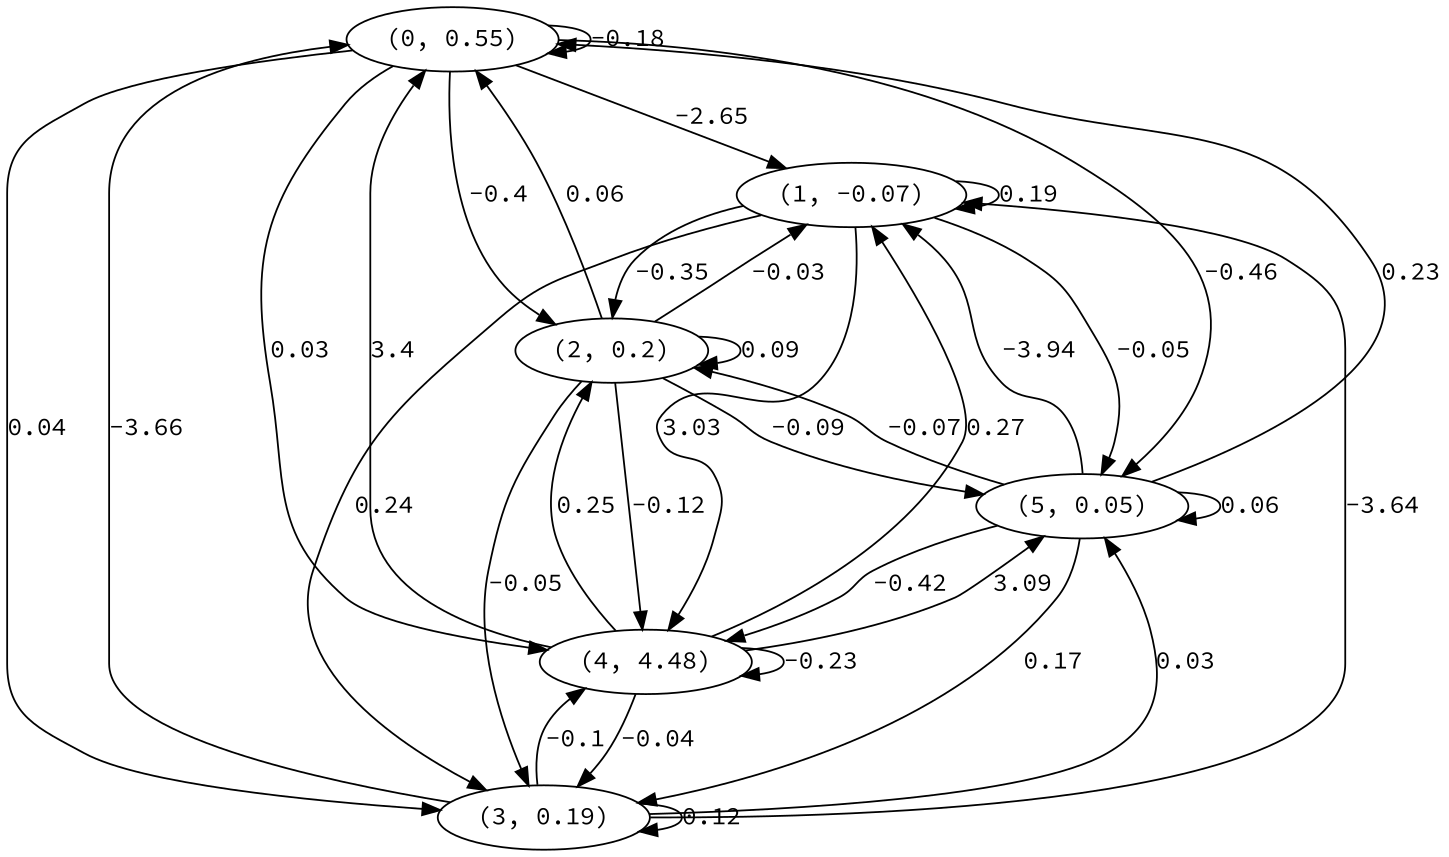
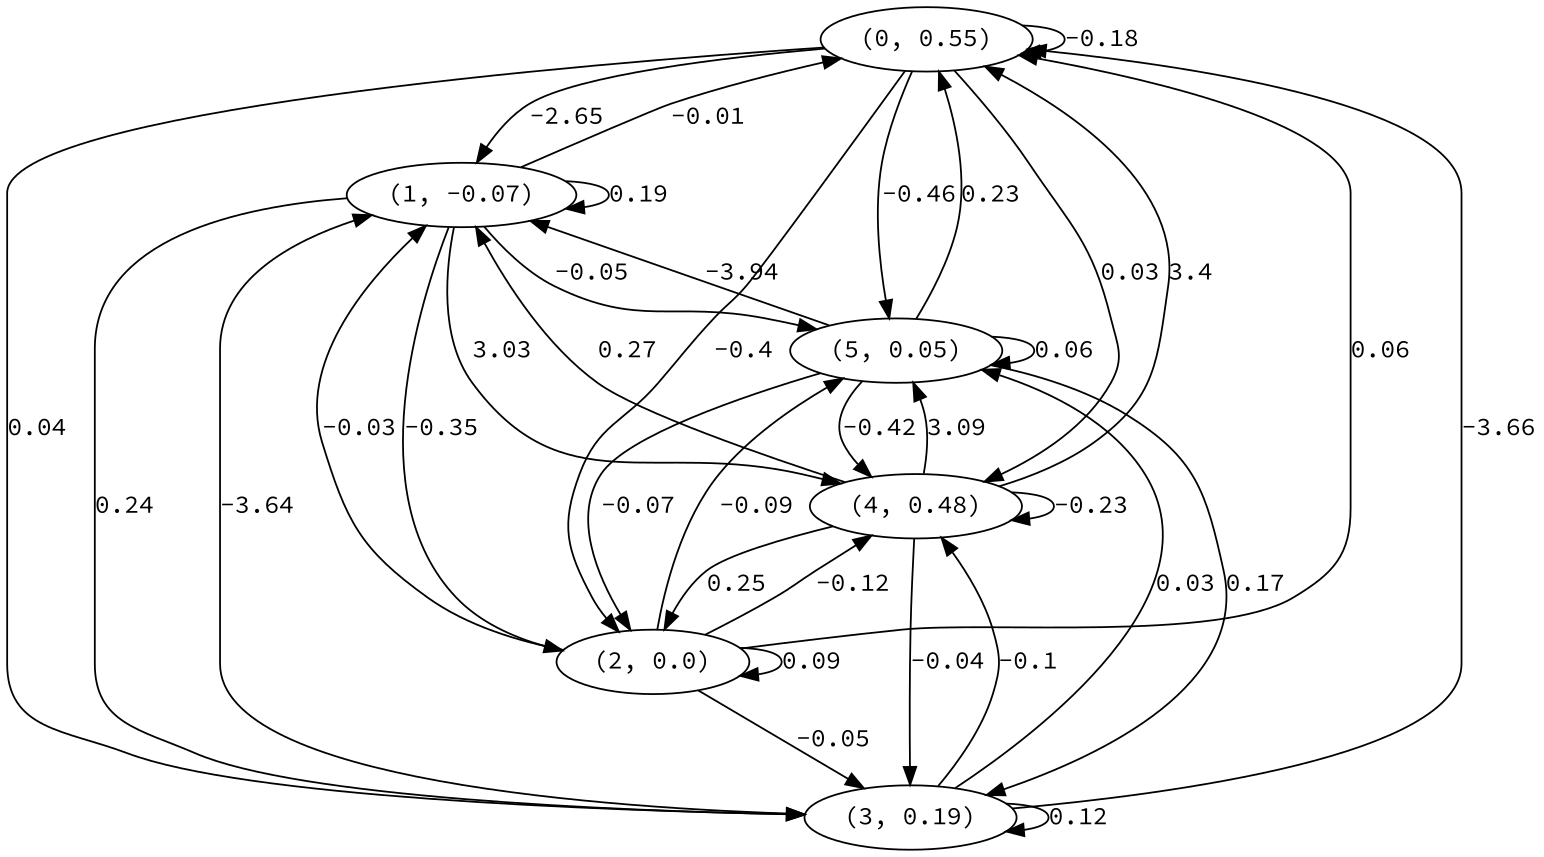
edge "(1, -0.07)" -> "(0, 0.55)": added, label "-0.01"
node "(2, 0.2)": label "(2, 0.2)" -> "(2, 0.0)"
node "(4, 4.48)": label "(4, 4.48)" -> "(4, 0.48)"
